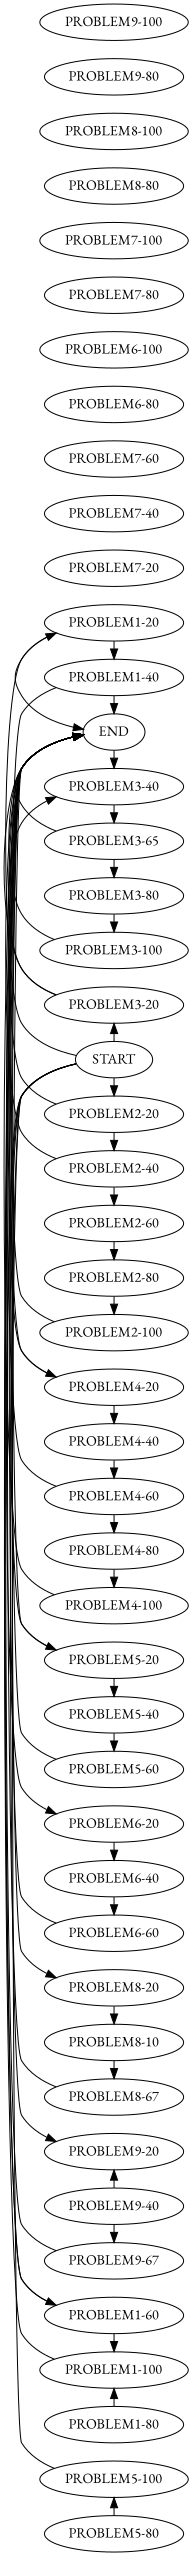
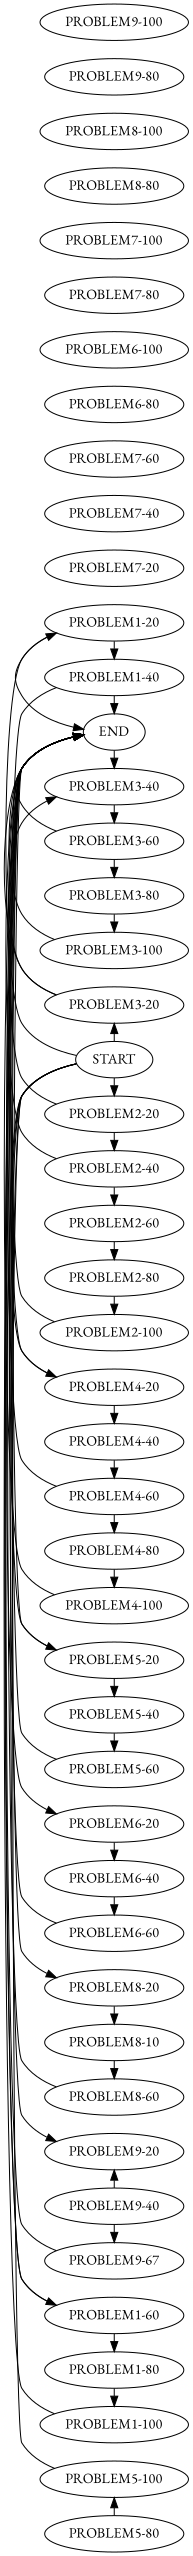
node "PROBLEM3-65": label "PROBLEM3-65" -> "PROBLEM3-60"
node "PROBLEM8-67": label "PROBLEM8-67" -> "PROBLEM8-60"
edge "PROBLEM1-60" -> "PROBLEM1-100": now "PROBLEM1-60" -> "PROBLEM1-80"
